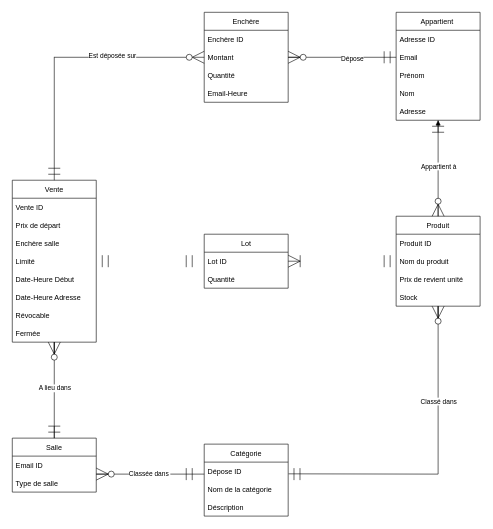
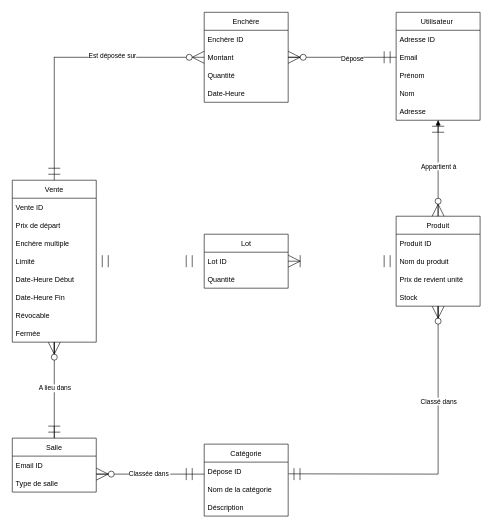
node "Appartient": label "Appartient" -> "Utilisateur"
node "Email-Heure": label "Email-Heure" -> "Date-Heure"
node "Enchère salle": label "Enchère salle" -> "Enchère multiple"
node "Date-Heure Adresse": label "Date-Heure Adresse" -> "Date-Heure Fin"
